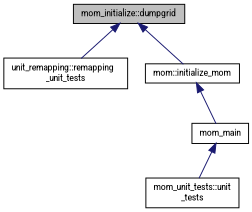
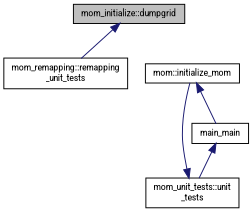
edge "mom::initialize_mom" -> "mom_initialize::dumpgrid": now "mom::initialize_mom" -> "mom_unit_tests::unit _tests"
node "unit_remapping::remapping _unit_tests": label "unit_remapping::remapping _unit_tests" -> "mom_remapping::remapping _unit_tests"
node "mom_main": label "mom_main" -> "main_main"
